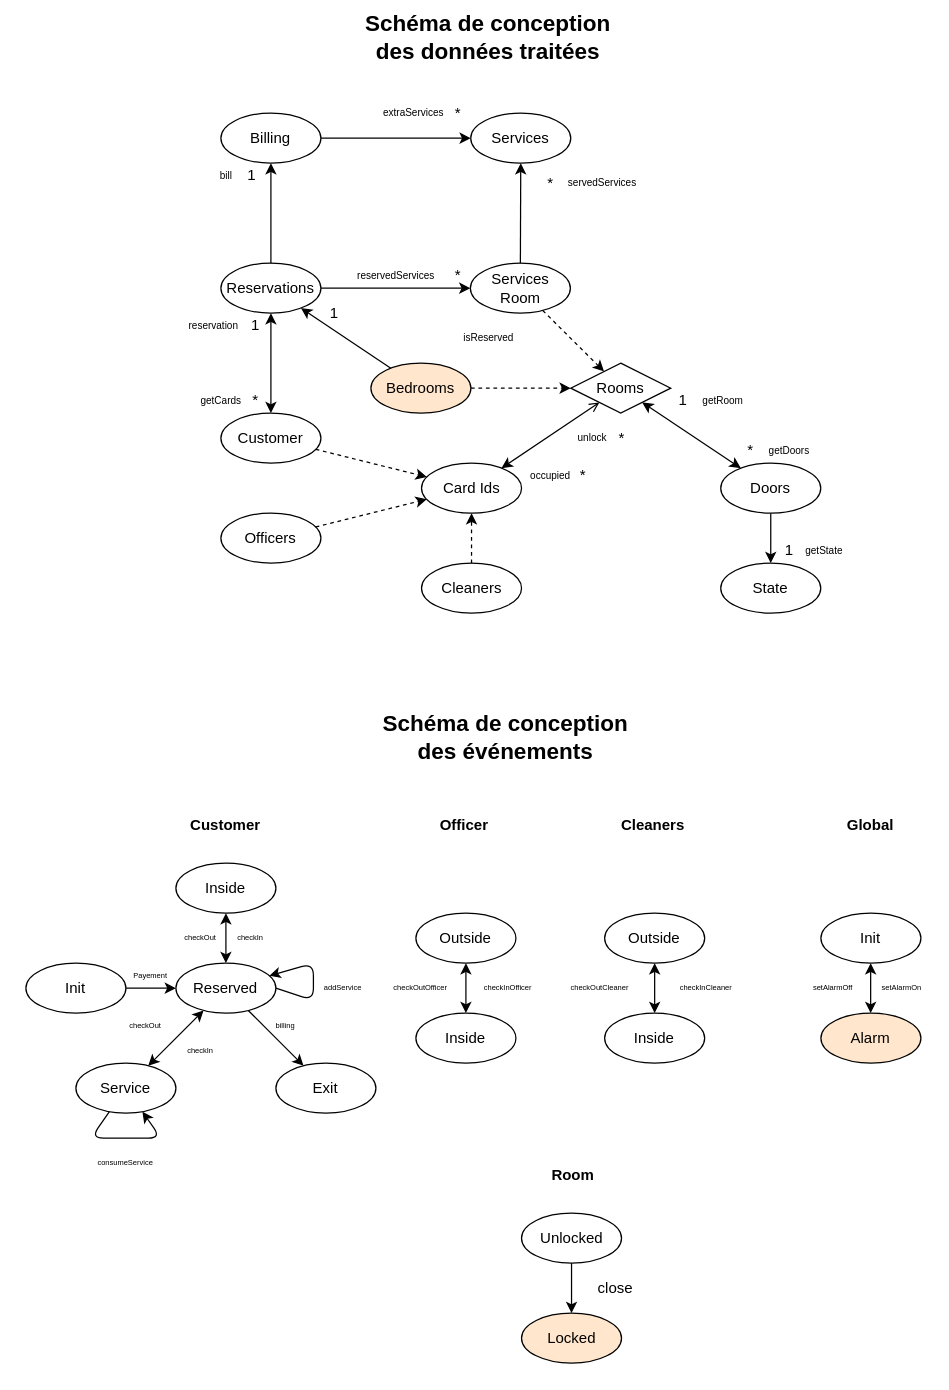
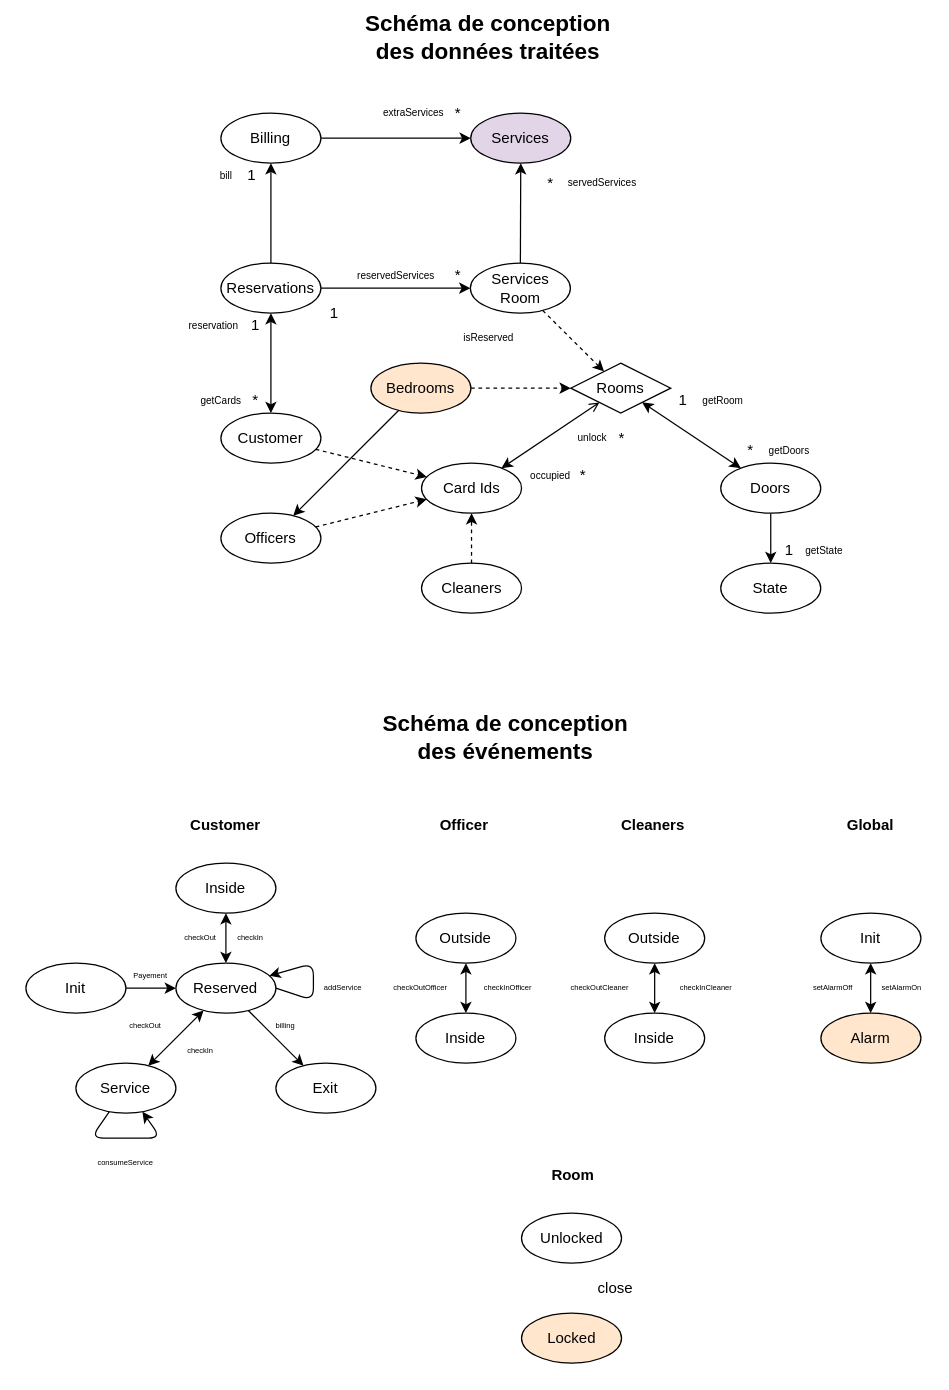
node "Services": fillcolor #ffffff -> #e1d5e7
edge "Bedrooms" -> "Reservations": now "Bedrooms" -> "Officers"
edge "Unlocked" -> "Locked": removed
